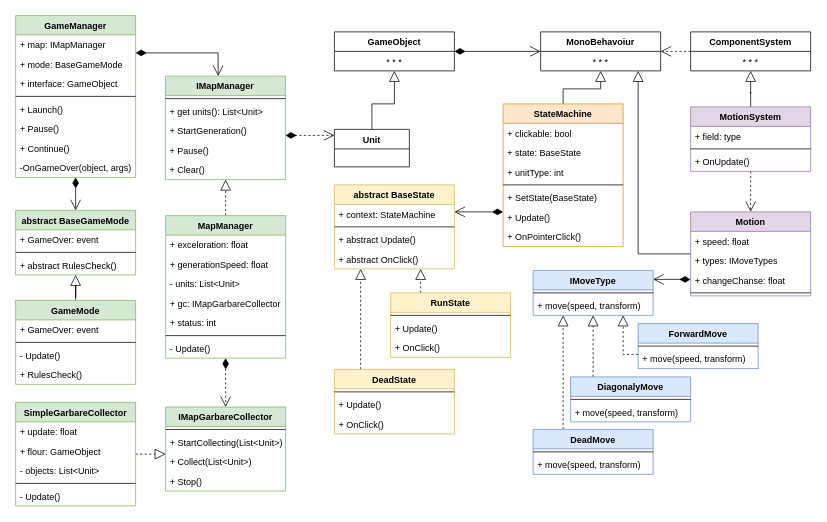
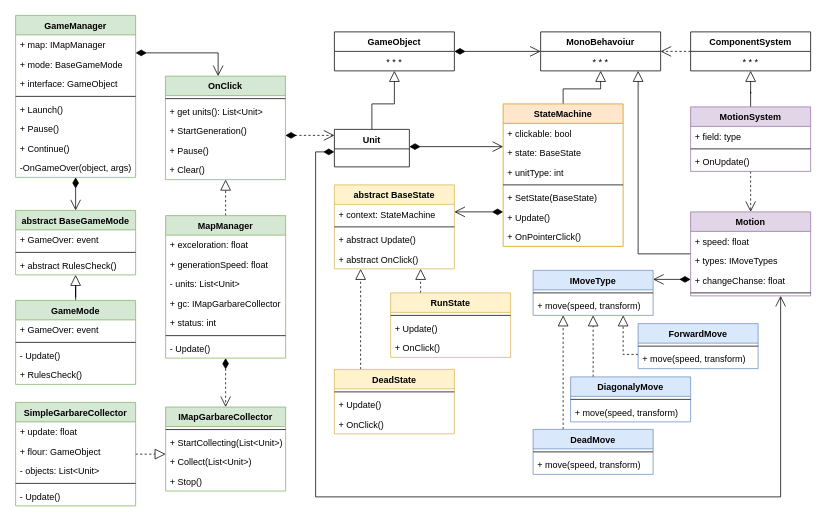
node "IMapManager": label "IMapManager" -> "OnClick"
edge "Unit" -- "StateMachine": added
edge "Unit" -- "Motion": added
